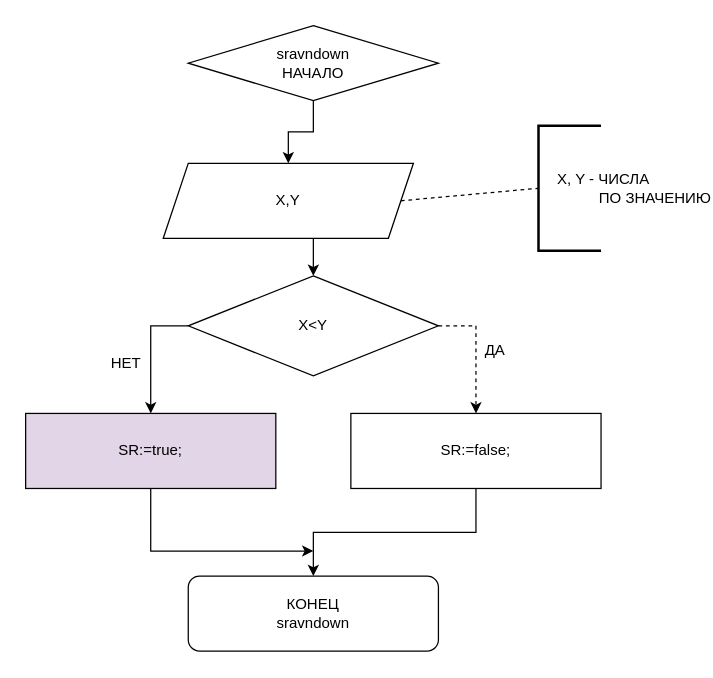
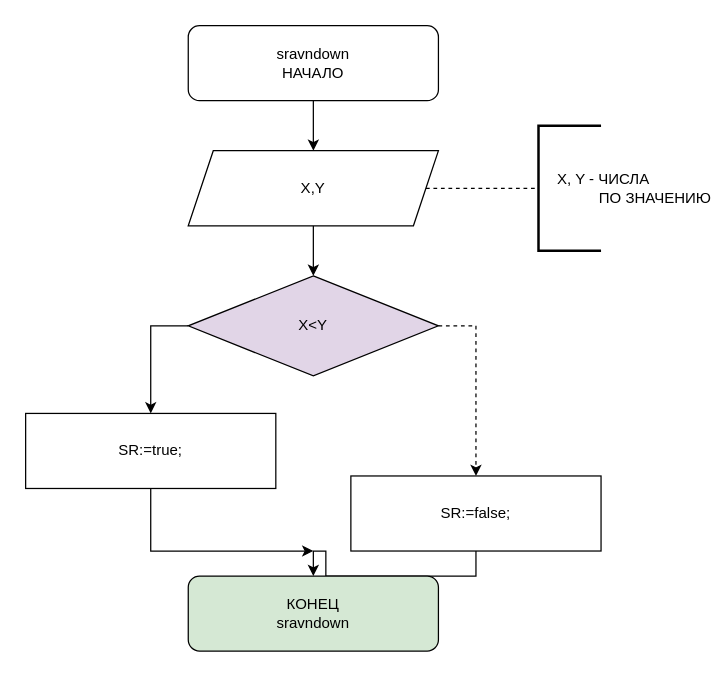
node "sravndown НАЧАЛО": shape diamond -> rounded rectangle
node "X,Y": moved (288, 201) -> (313, 188)
node "X<Y": fillcolor #ffffff -> #e1d5e7
node "ДА": removed
node "НЕТ": removed
node "SR:=true;": fillcolor #e1d5e7 -> #ffffff
node "SR:=false;": moved (476, 451) -> (476, 513)
node "КОНЕЦ sravndown": fillcolor #ffffff -> #d5e8d4
